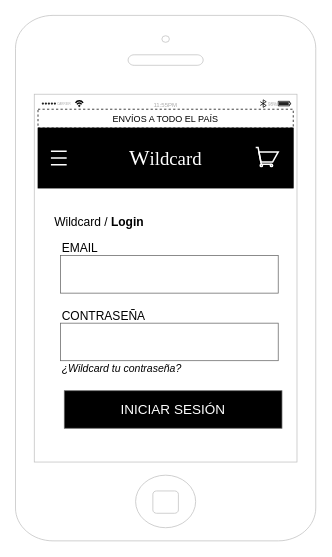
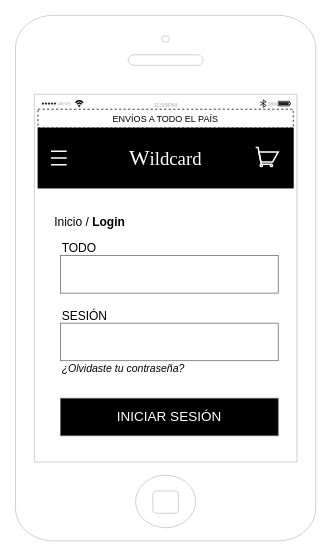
node "Wildcard / Login": label "Wildcard / Login" -> "Inicio / Login"
node "EMAIL": label "EMAIL" -> "TODO"
node "CONTRASEÑA": label "CONTRASEÑA" -> "SESIÓN"
node "¿Wildcard tu contraseña?": label "¿Wildcard tu contraseña?" -> "¿Olvidaste tu contraseña?"
node "INICIAR SESIÓN": moved (173, 409) -> (169, 417)
